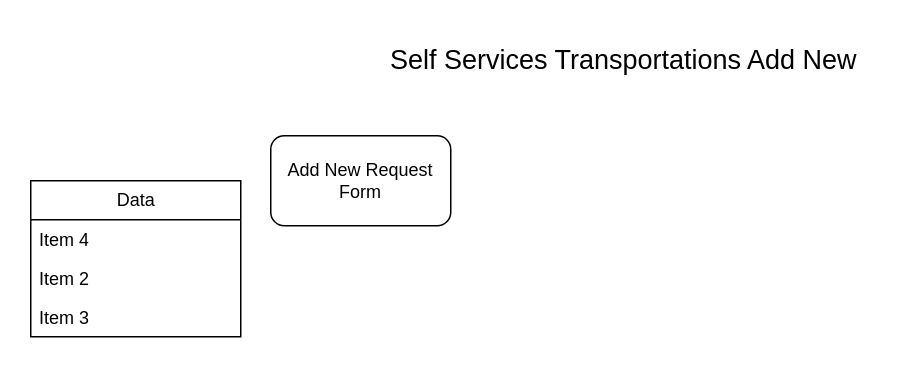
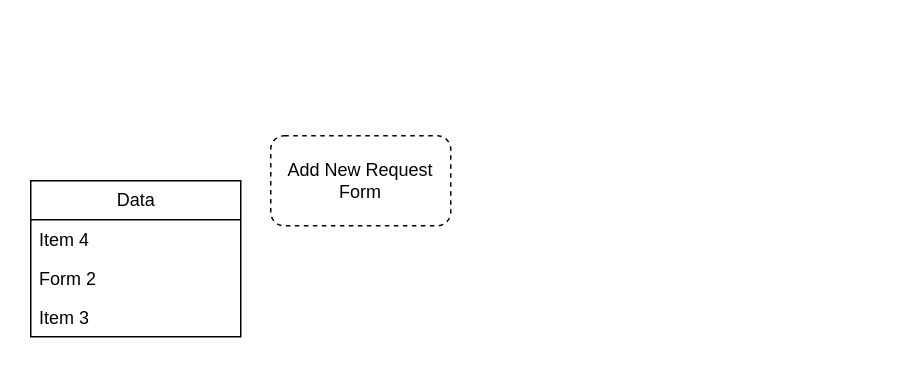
node "Self Services Transportations Add New": removed
node "Add New Request Form": style solid -> dashed
node "Item 2": label "Item 2" -> "Form 2"
